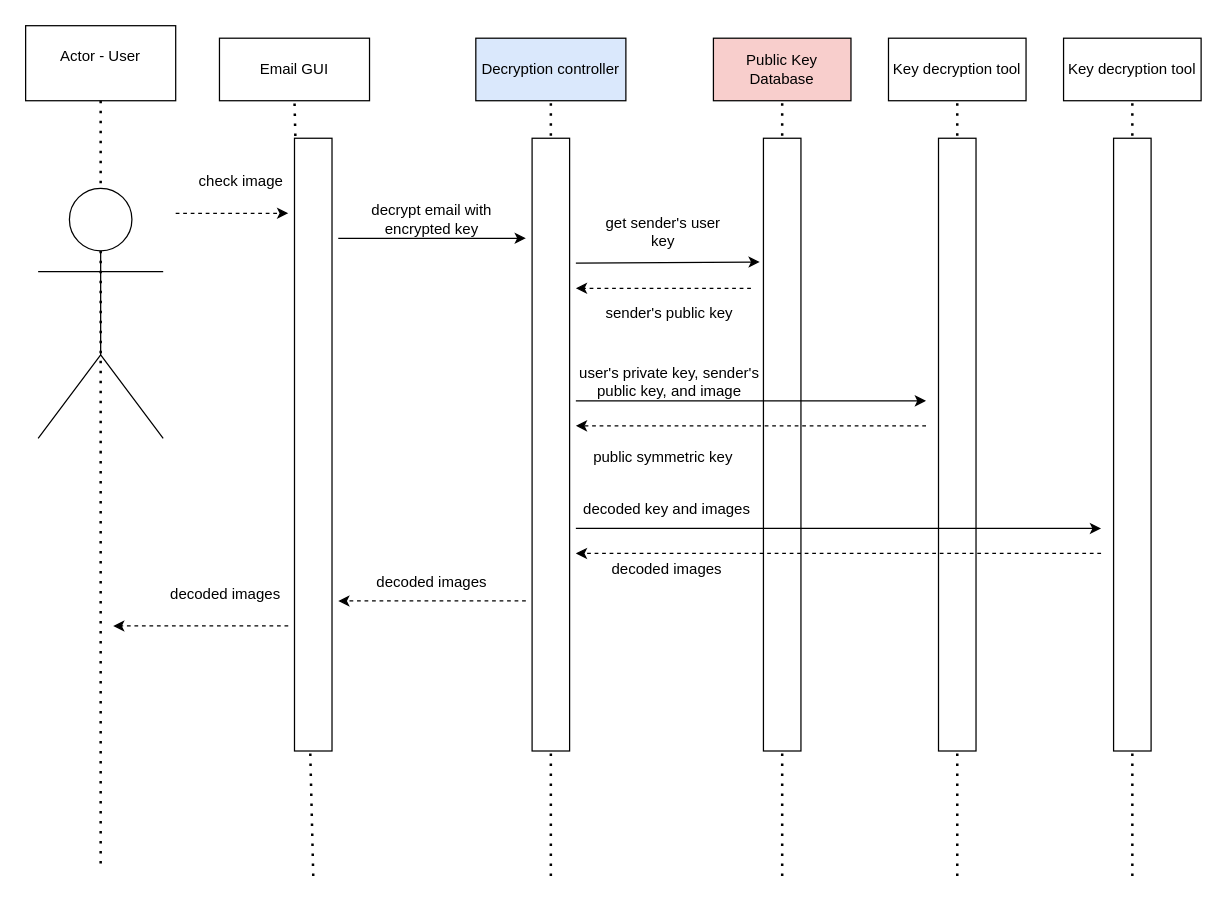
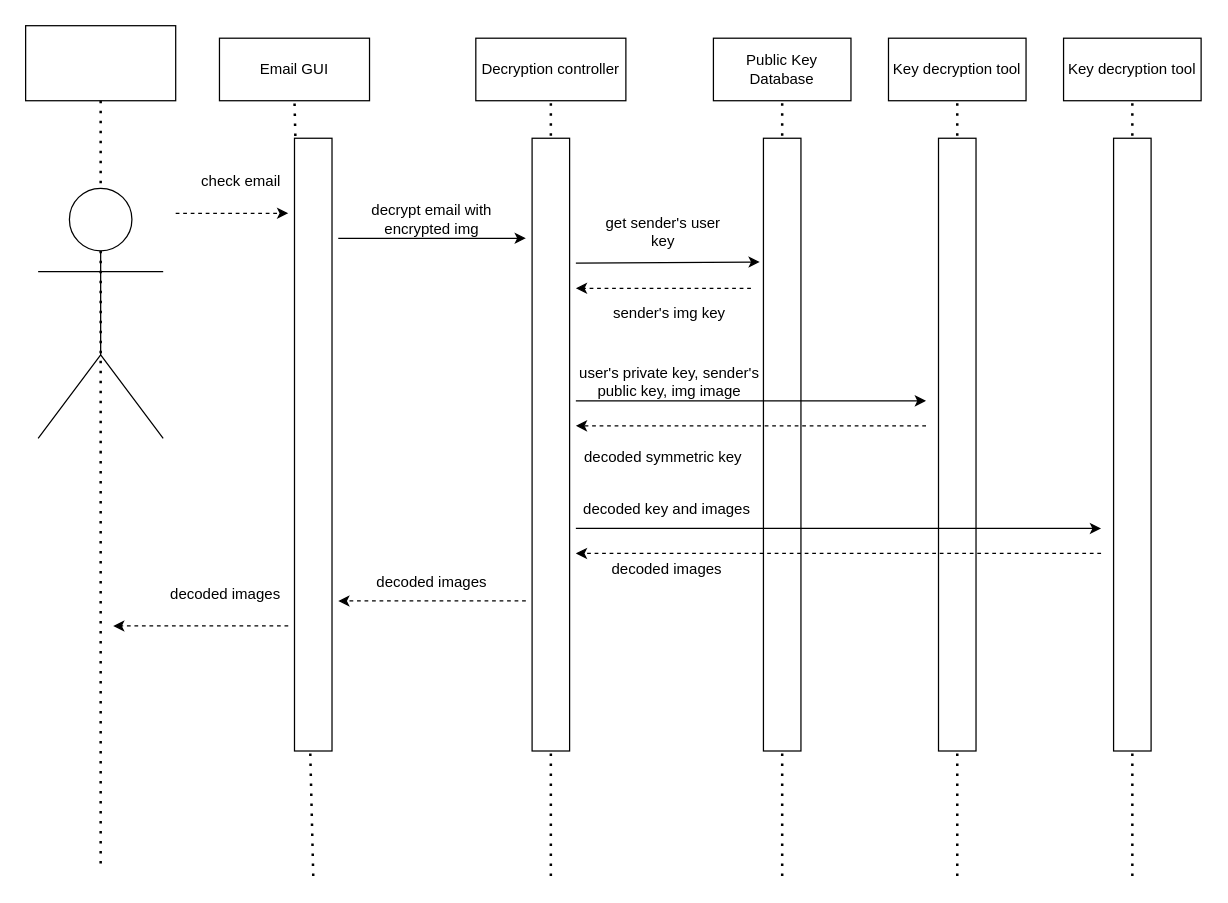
node "Actor - User": removed
node "Decryption controller": fillcolor #dae8fc -> #ffffff
node "Public Key Database": fillcolor #f8cecc -> #ffffff
node "check image": label "check image" -> "check email"
node "decrypt email with encrypted key": label "decrypt email with encrypted key" -> "decrypt email with encrypted img"
node "sender's public key": label "sender's public key" -> "sender's img key"
node "user's private key, sender's public key, and image": label "user's private key, sender's public key, and image" -> "user's private key, sender's public key, img image"
node "public symmetric key": label "public symmetric key" -> "decoded symmetric key"
